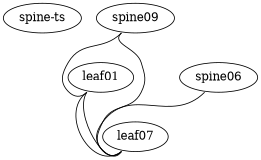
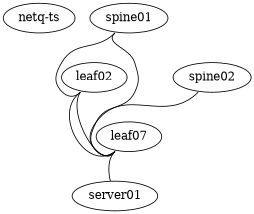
node "spine-ts": label "spine-ts" -> "netq-ts"
node "spine09": label "spine09" -> "spine01"
node "leaf01": label "leaf01" -> "leaf02"
node "spine06": label "spine06" -> "spine02"
node "server01": added
